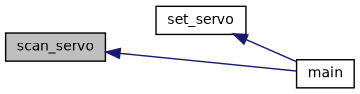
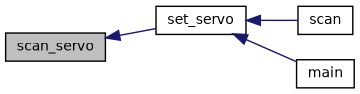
node "scan": added
edge "main" -> "scan_servo": now "set_servo" -> "scan_servo"
